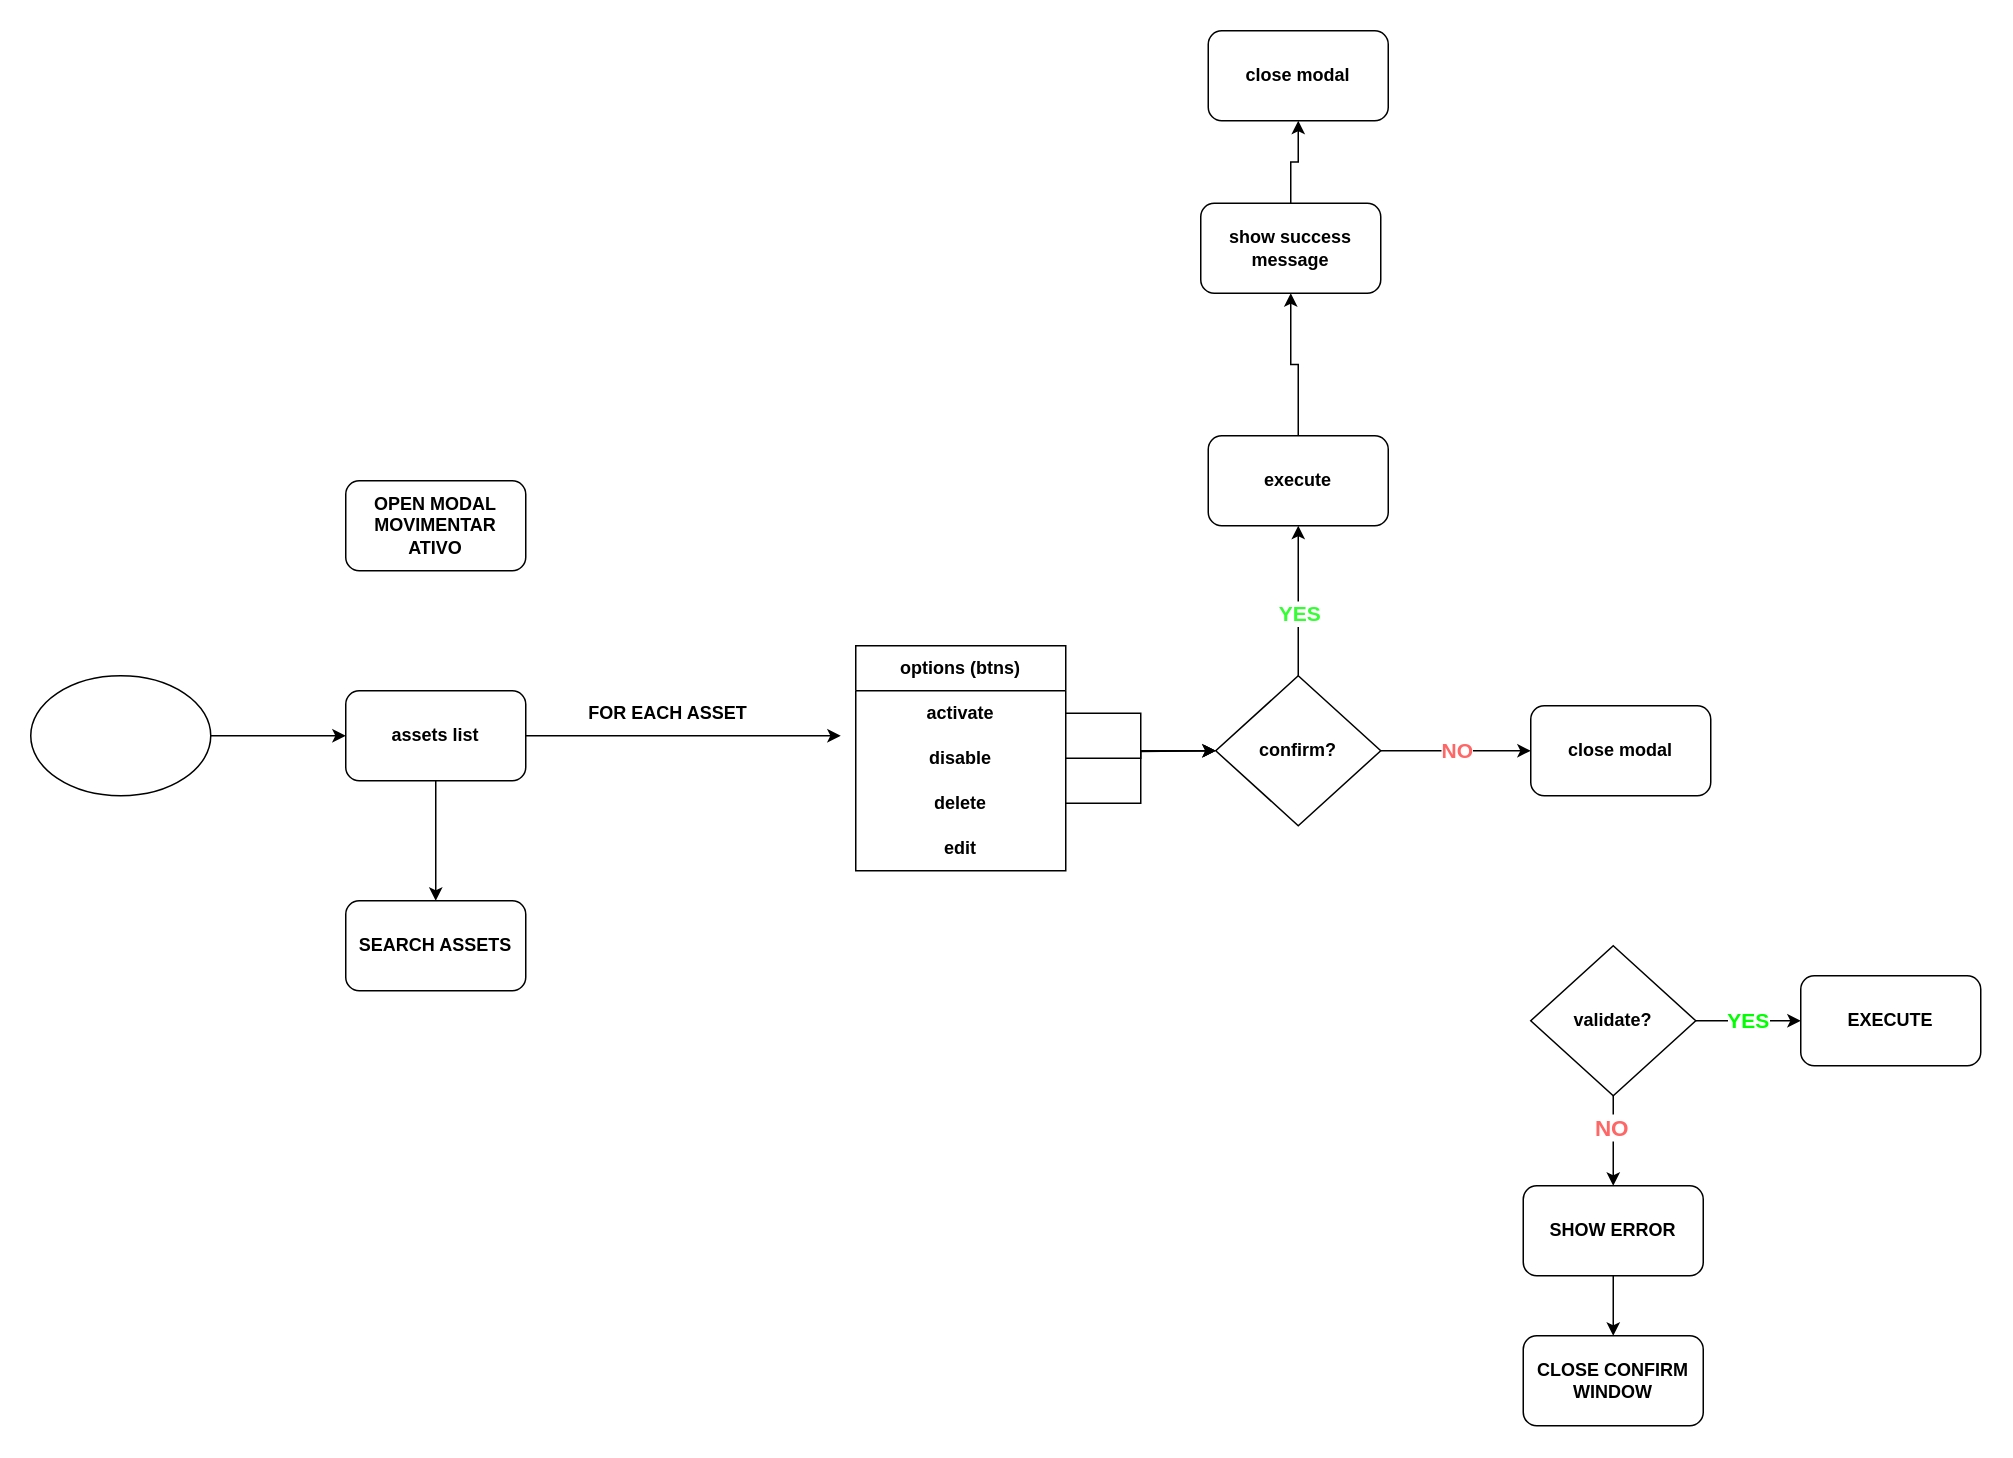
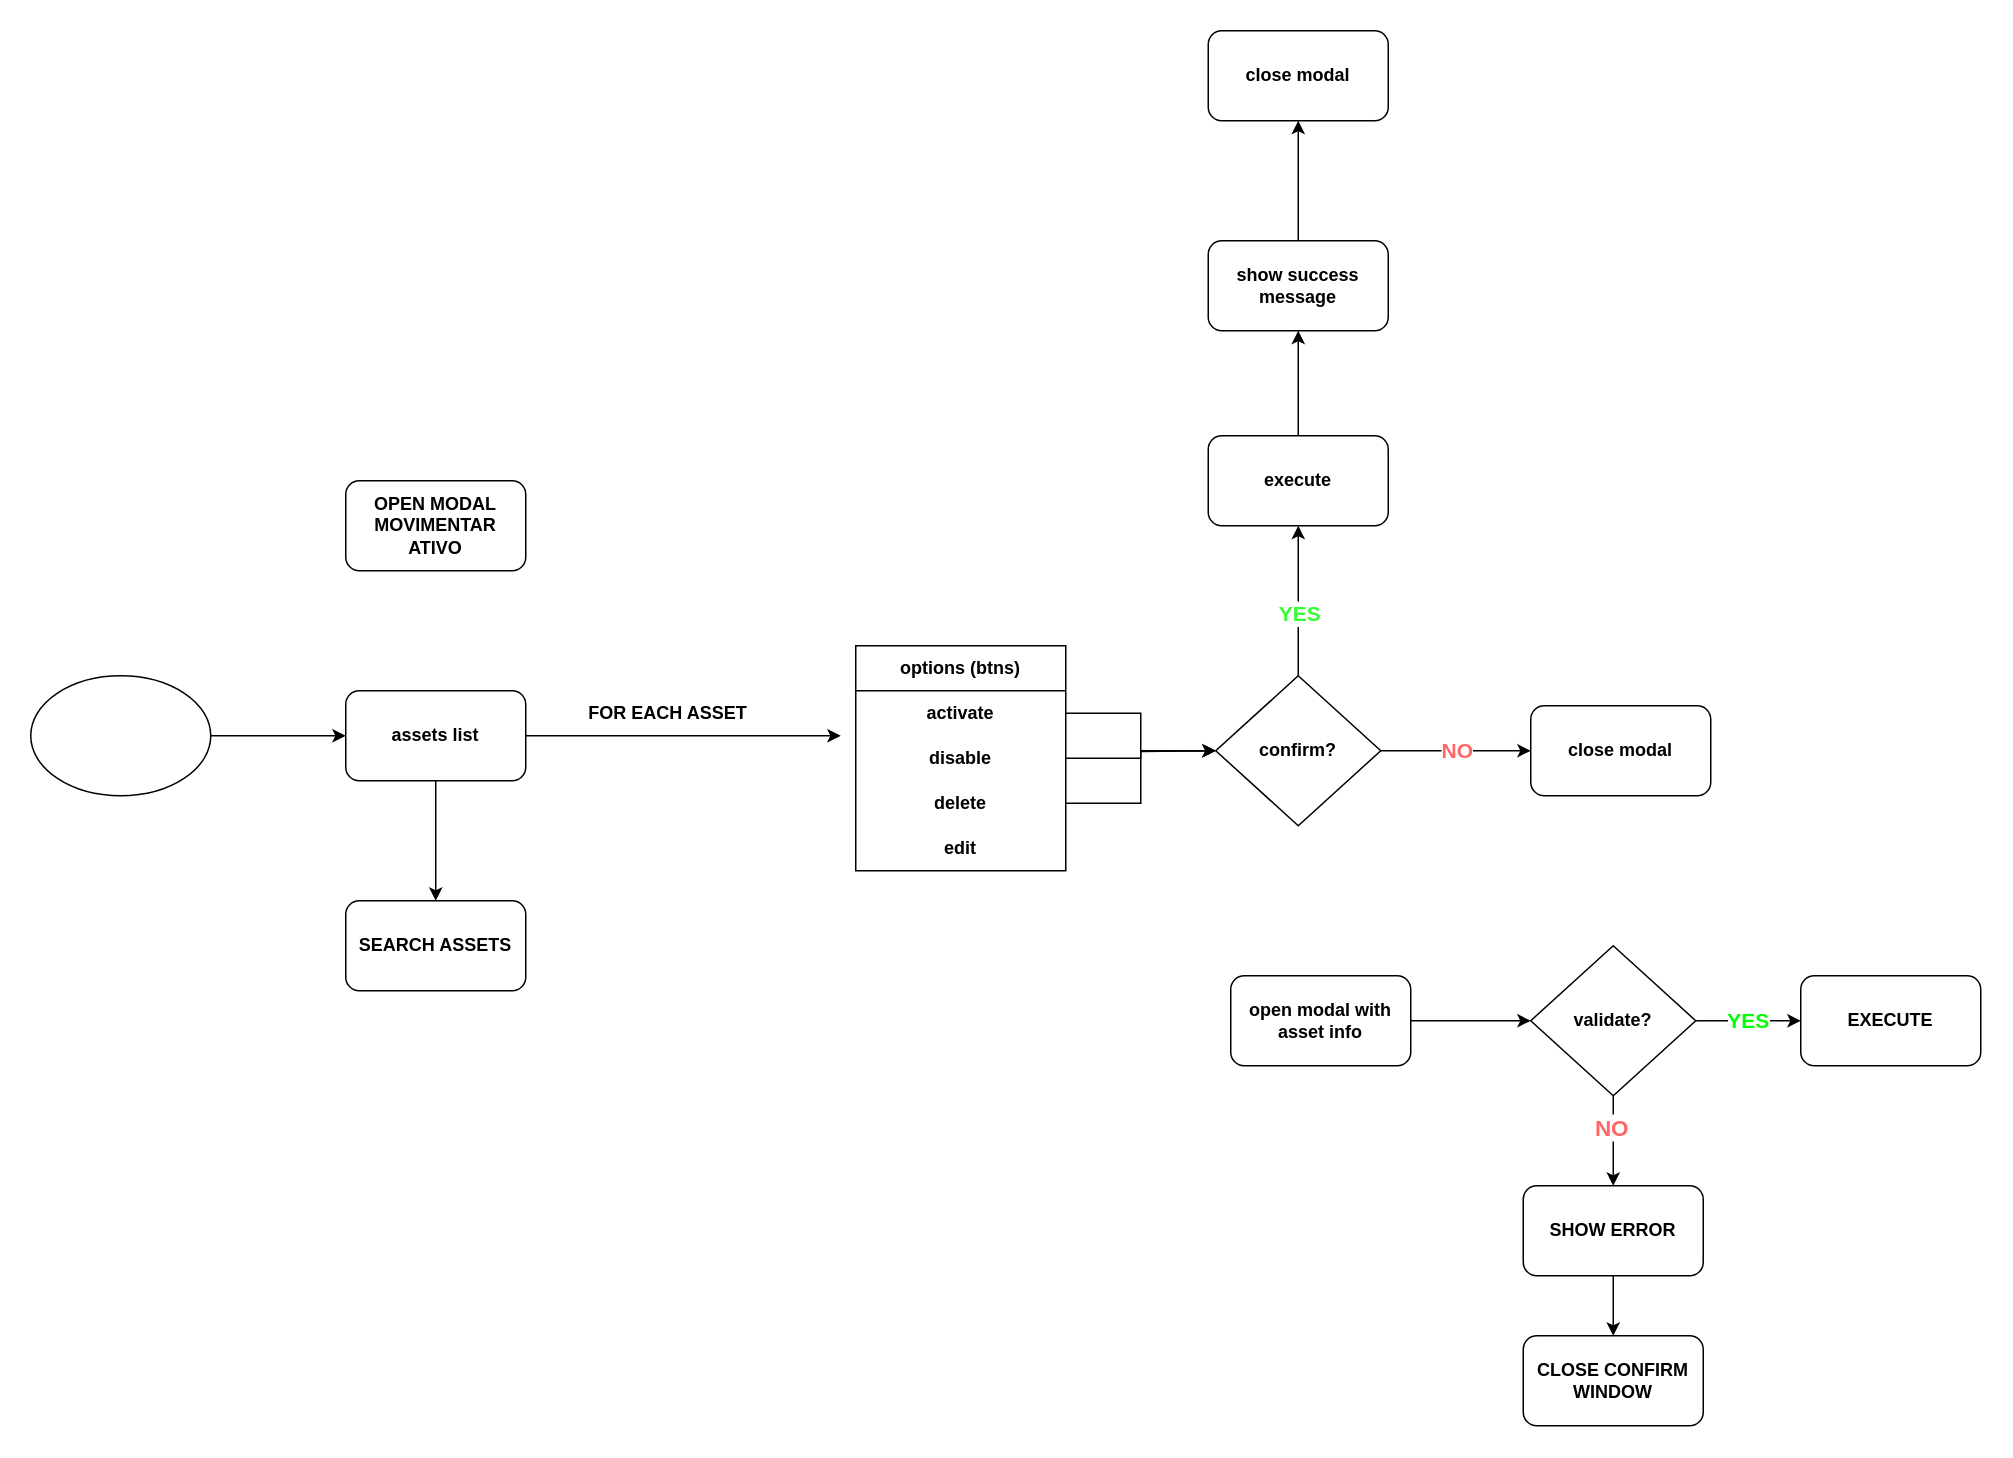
node "show success message": moved (1291, 248) -> (1298, 286)
node "open modal with asset info": added
edge "open modal with asset info" -> "validate?": added
